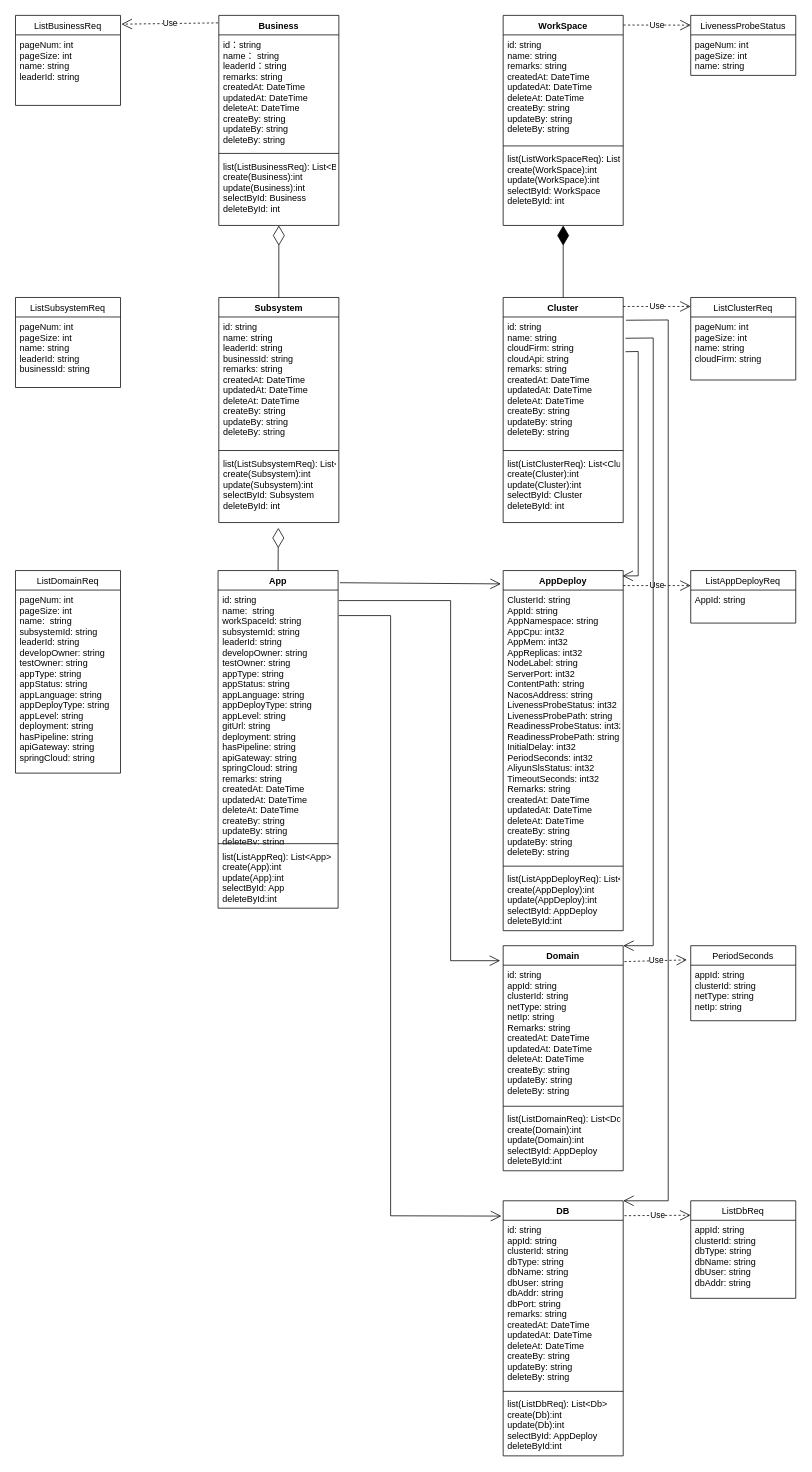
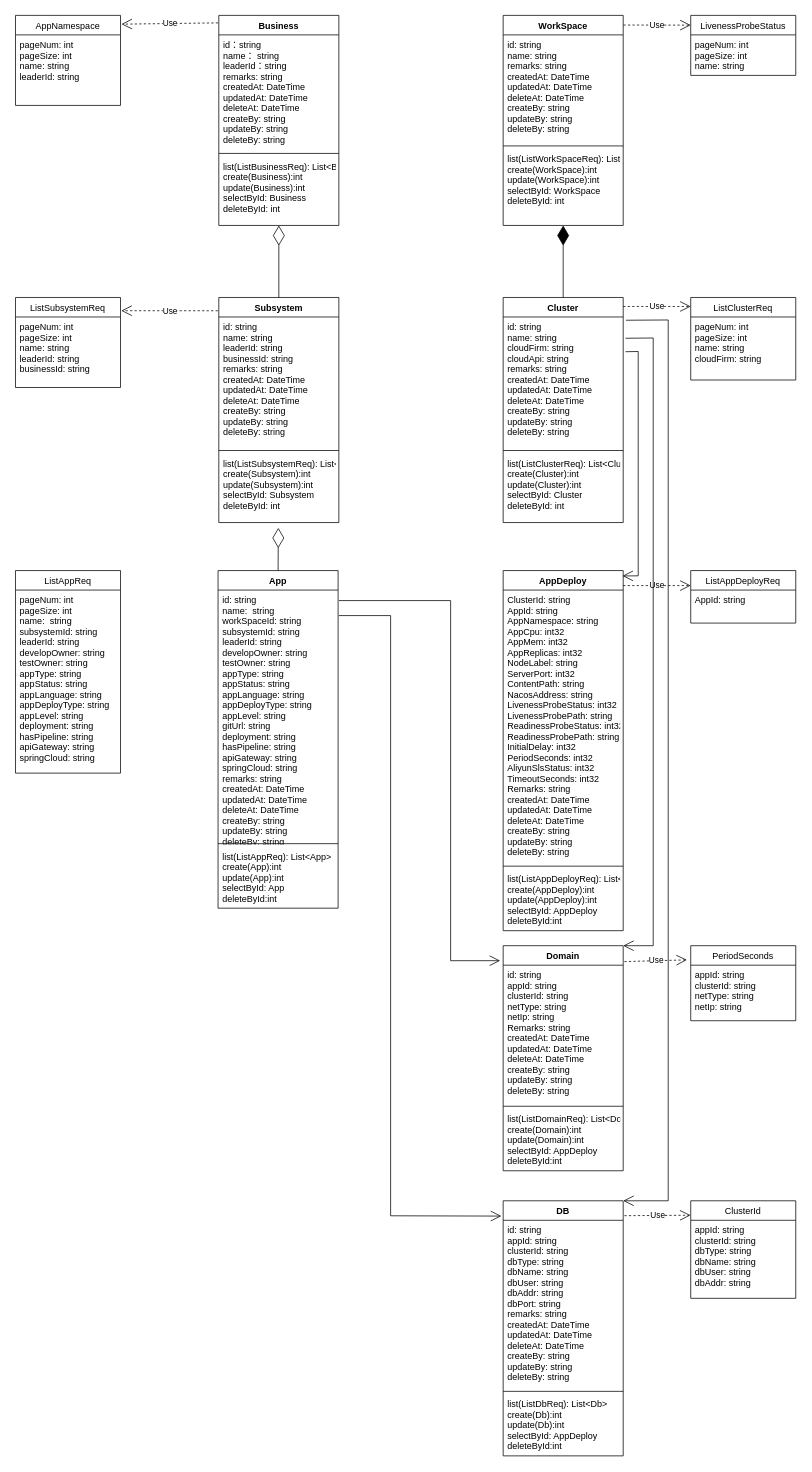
node "ListBusinessReq": label "ListBusinessReq" -> "AppNamespace"
edge "Subsystem" -> "ListSubsystemReq": added, label "Use"
node "ListDomainReq": label "ListDomainReq" -> "ListAppReq"
edge "App" -> "AppDeploy": removed
node "ListDbReq": label "ListDbReq" -> "ClusterId"
